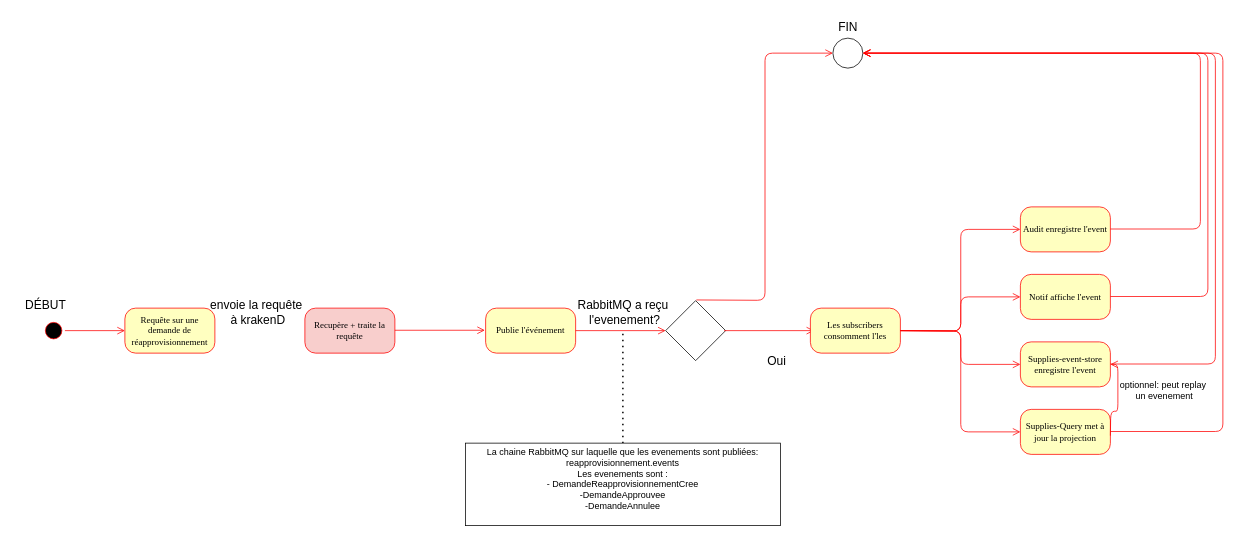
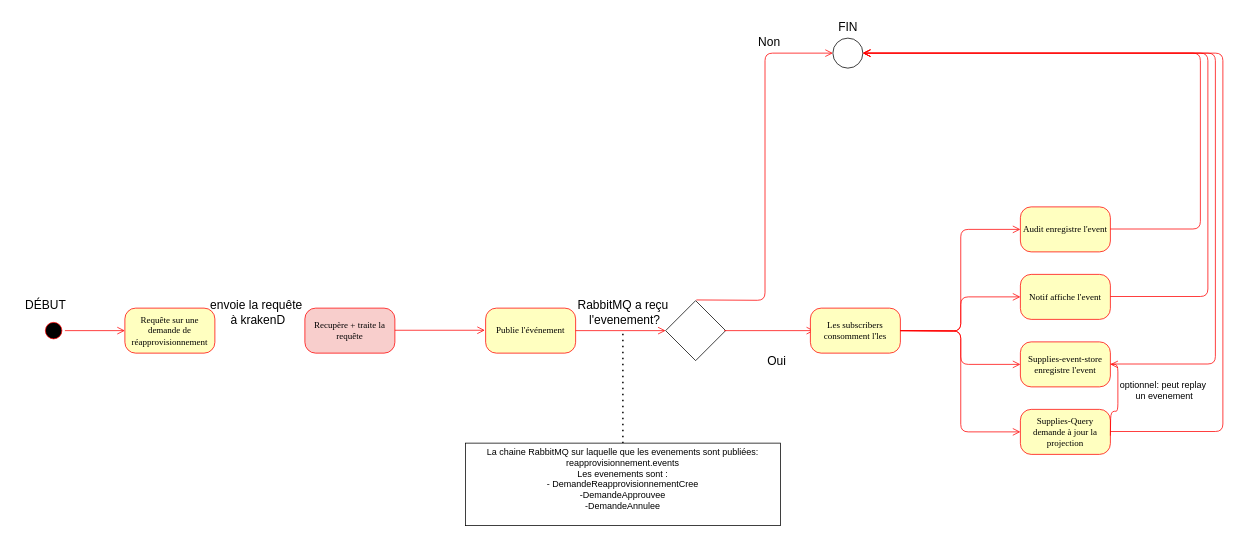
node "Non": added
node "Supplies-Query met à jour la projection": label "Supplies-Query met à jour la projection" -> "Supplies-Query demande à jour la projection"
